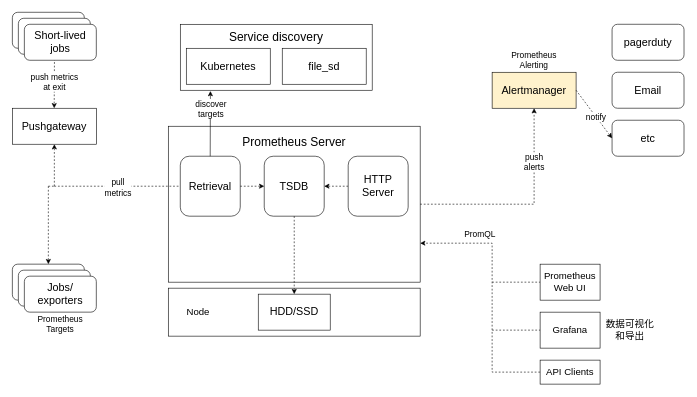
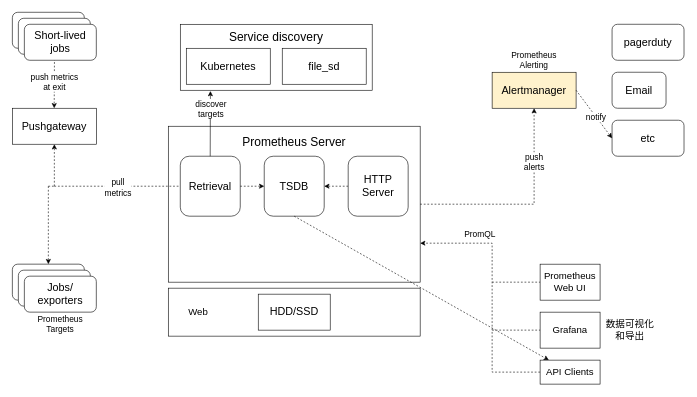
node "Email": size 72x36 -> 54x36
edge "TSDB" -> "HDD/SSD": now "TSDB" -> "API Clients"
node "Node": label "Node" -> "Web"
